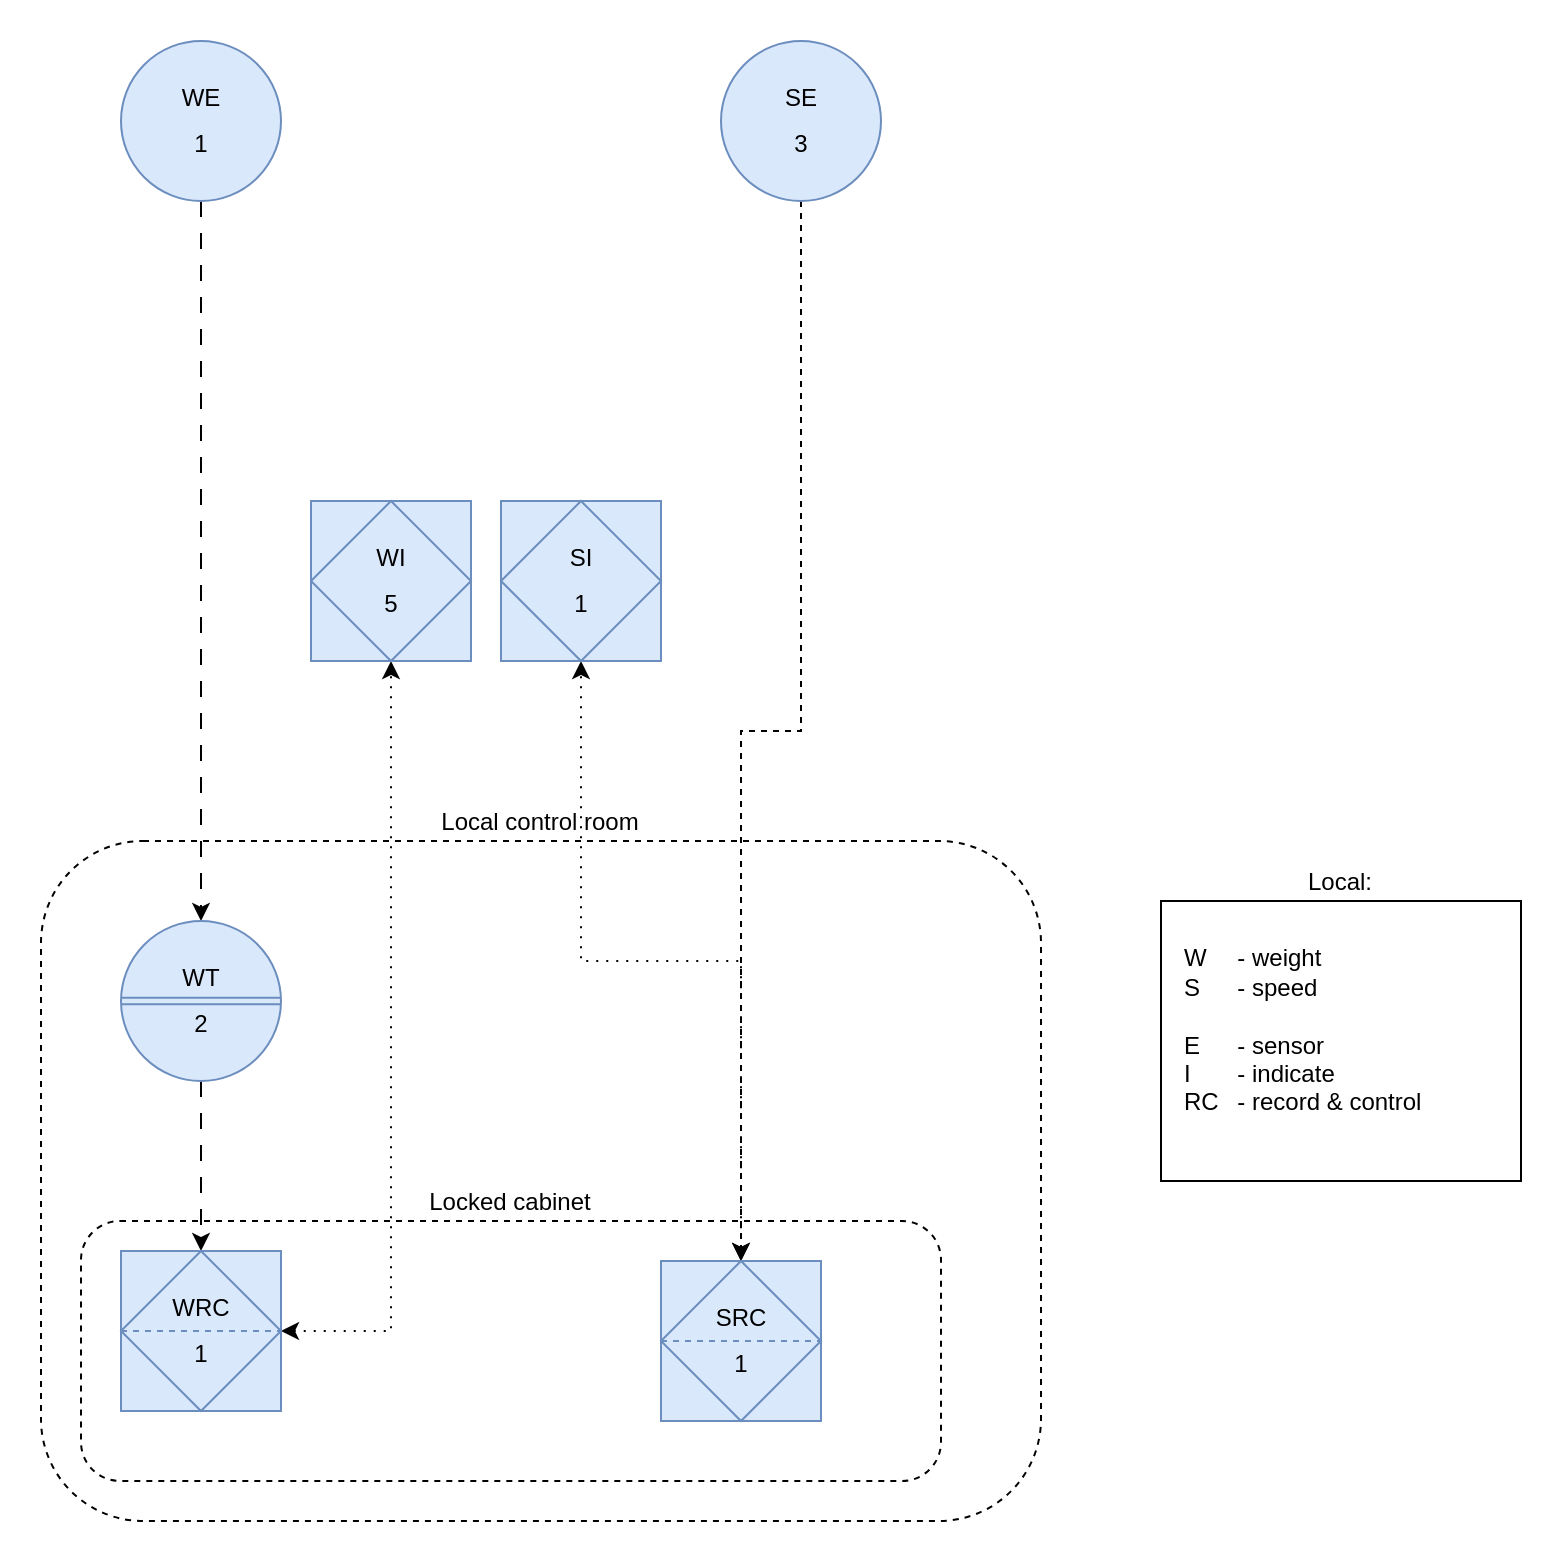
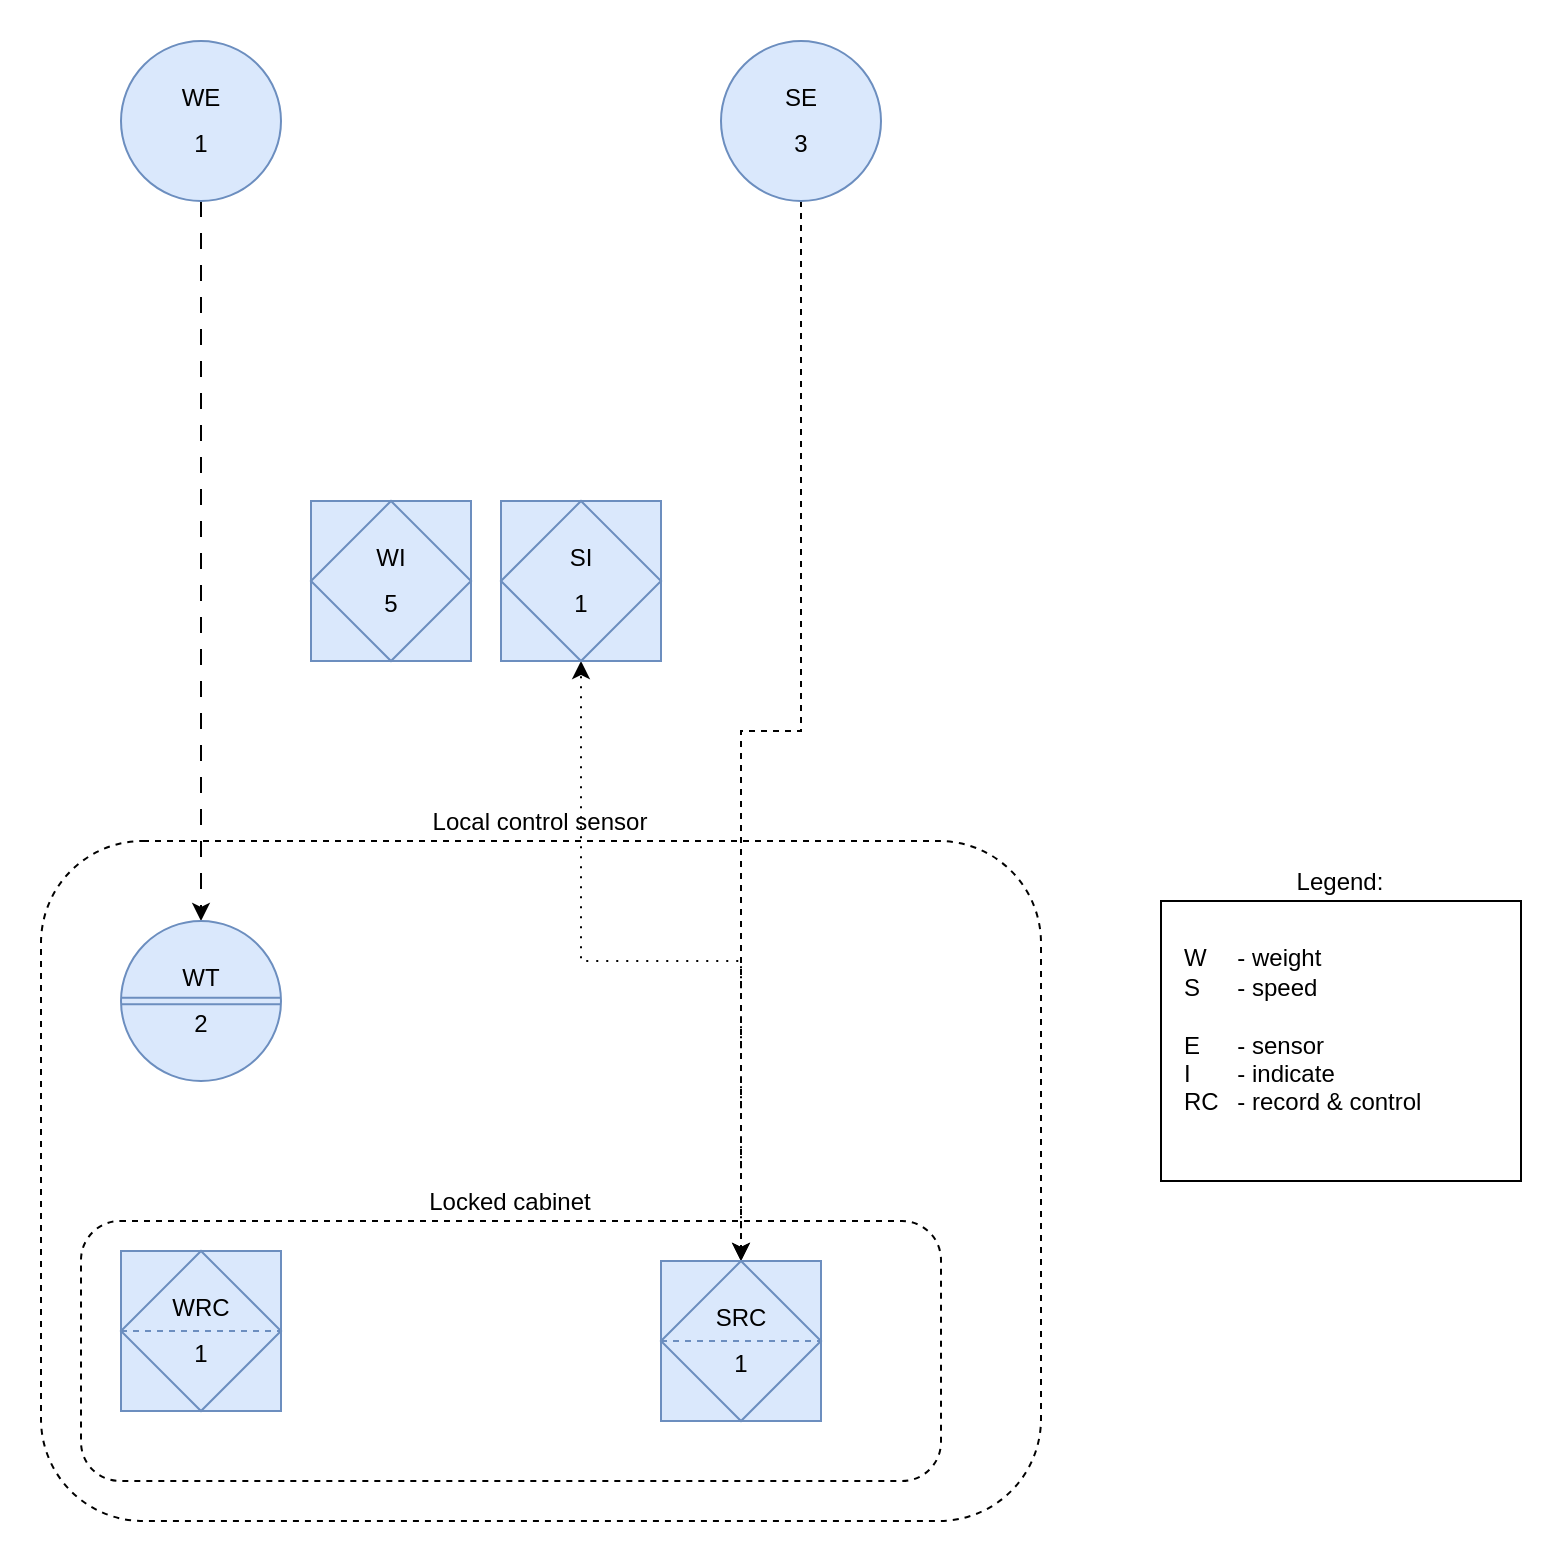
node "Local control room": label "Local control room" -> "Local control sensor"
node "Local:": label "Local:" -> "Legend:"
edge "WI 5" -- "WRC 1": removed
edge "WT 2" -> "WRC 1": removed
